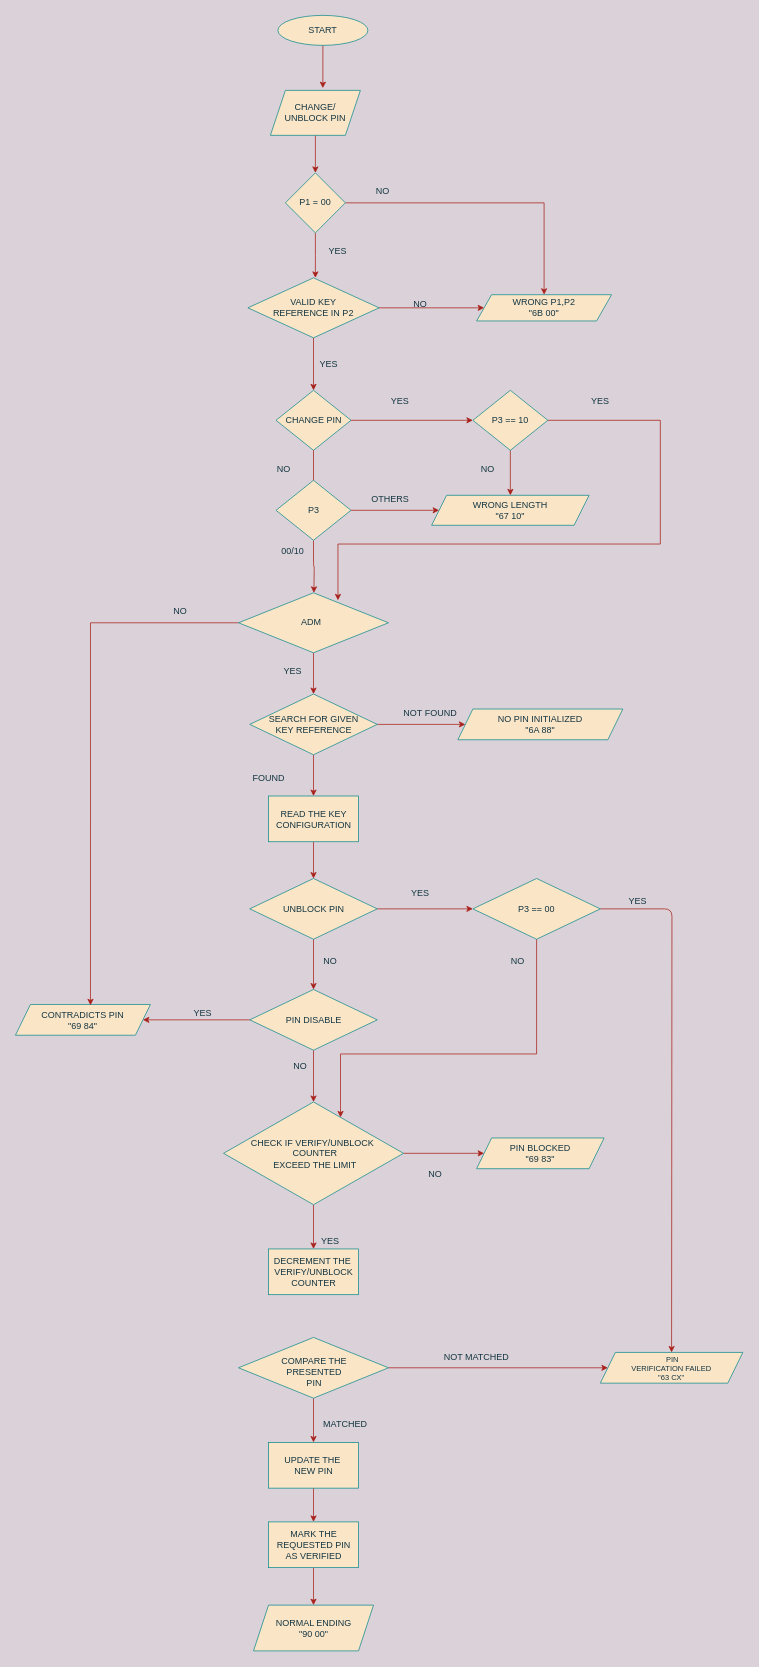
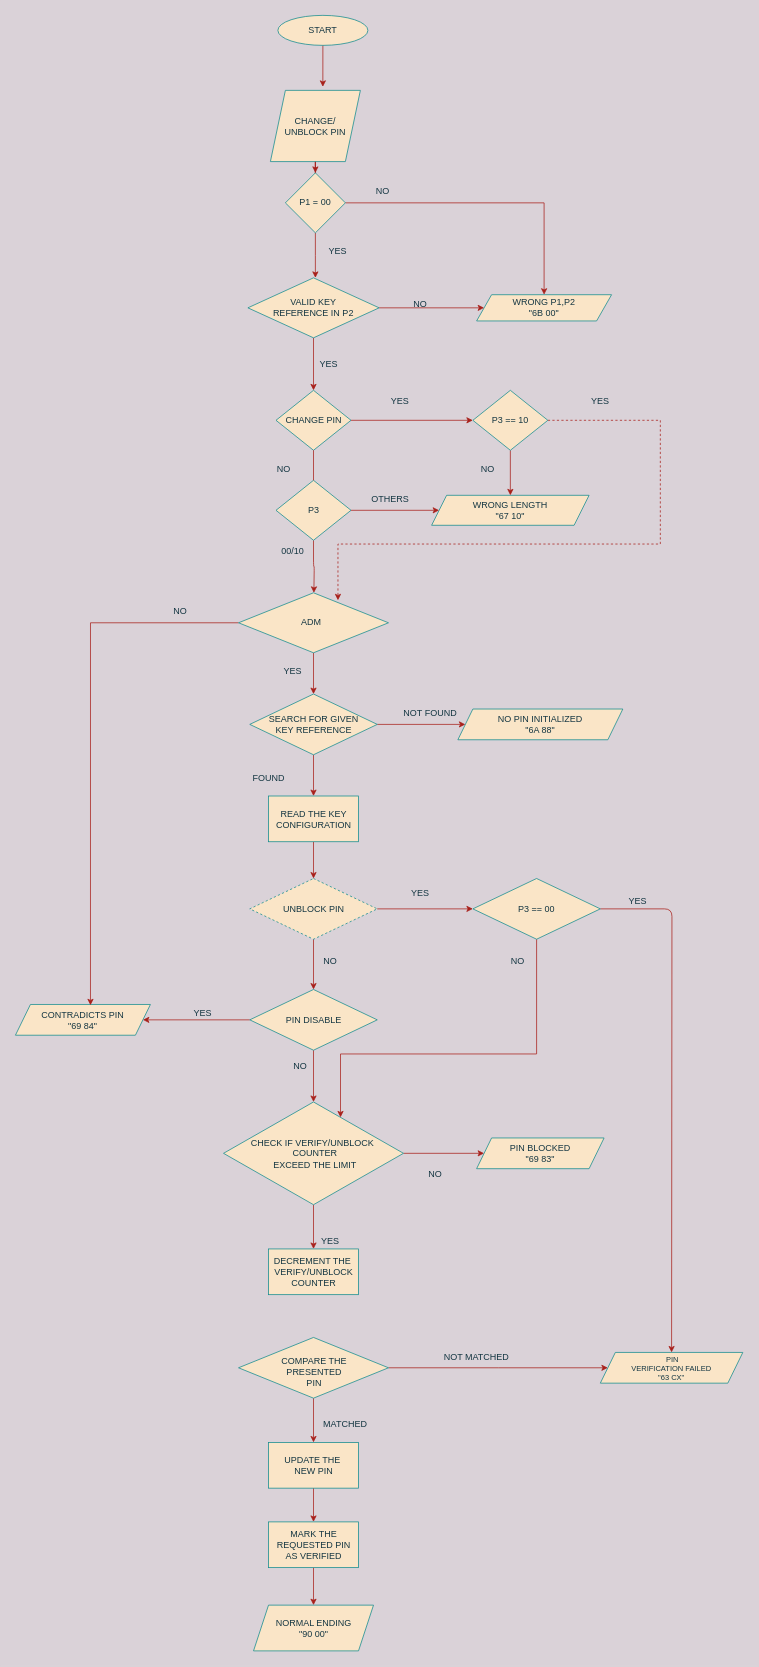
node "CHANGE/ UNBLOCK PIN": size 90x45 -> 90x71
edge "P3 == 10" -> "ADM": style solid -> dashed
node "UNBLOCK PIN": style solid -> dashed
